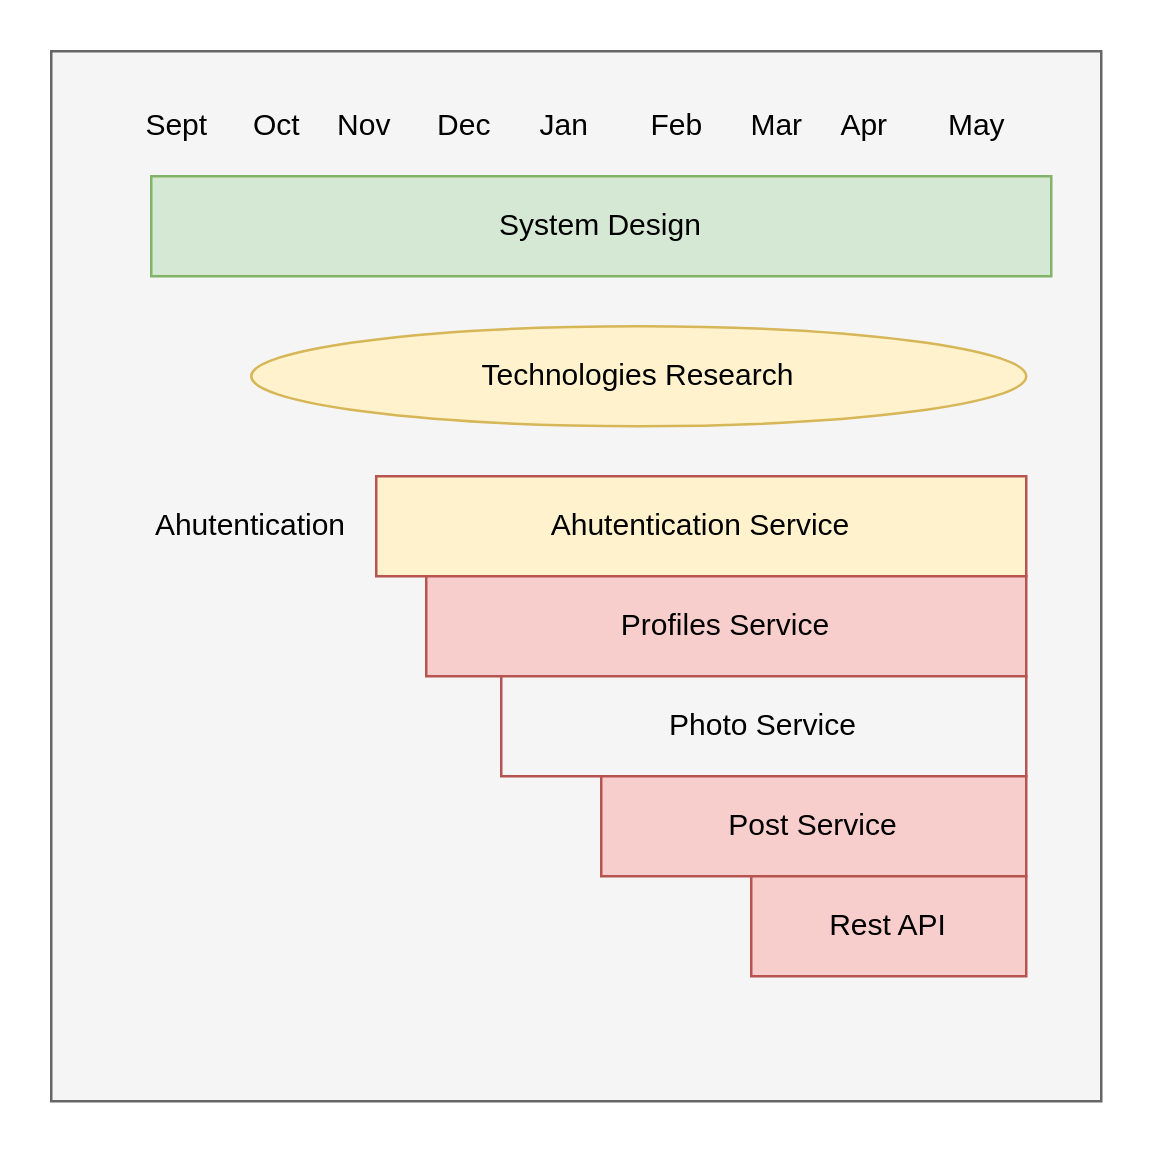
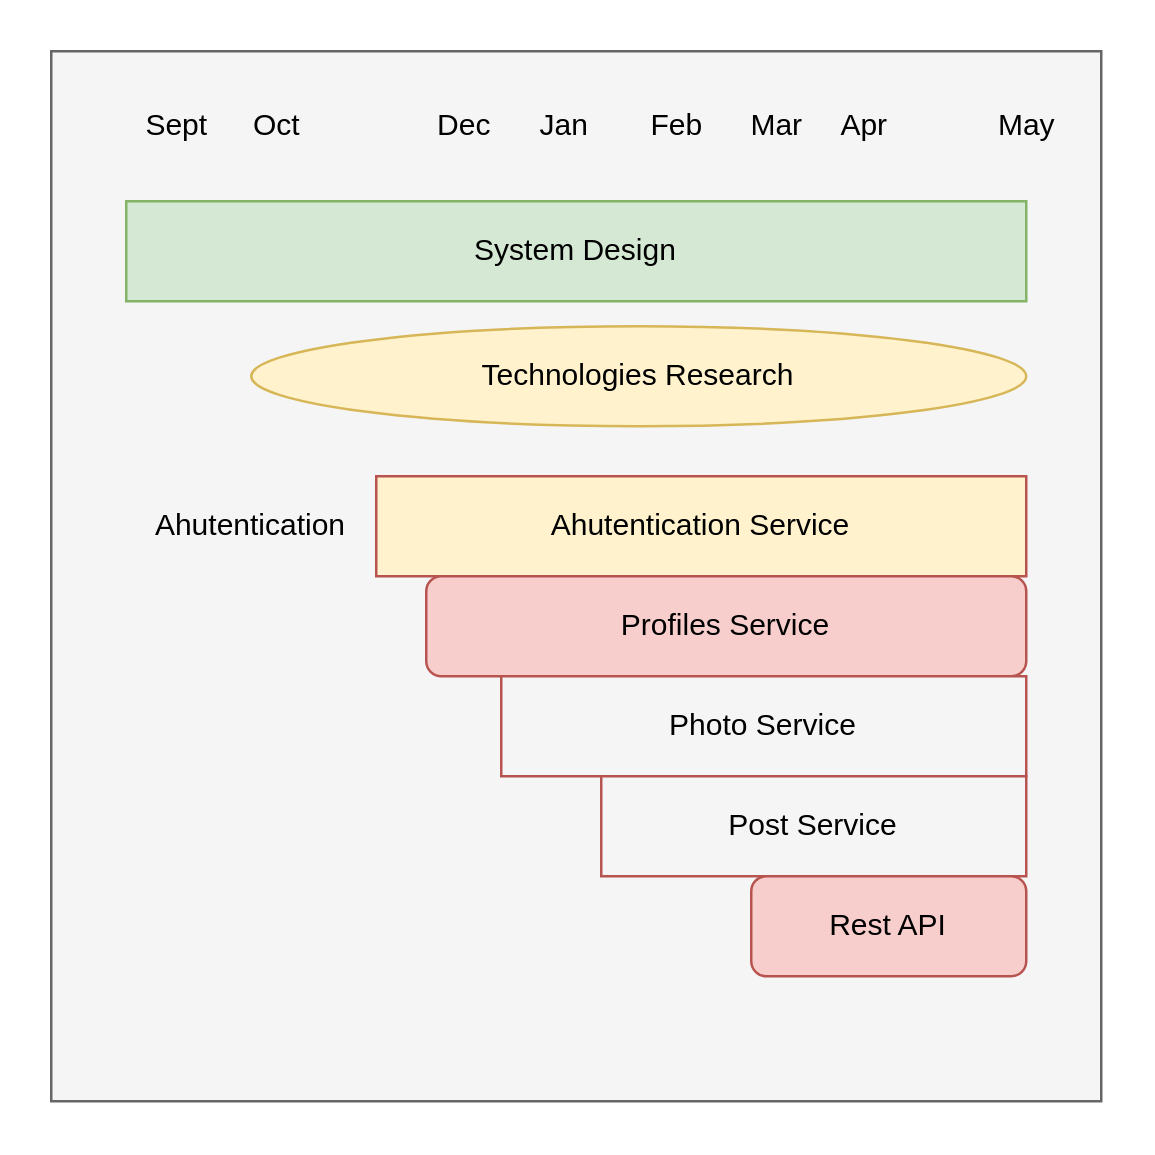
node "Nov": removed
node "May": moved (976, 126) -> (1026, 126)
node "System Design": moved (601, 226) -> (576, 251)
node "Profiles Service": shape rectangle -> rounded rectangle
node "Post Service": fillcolor #f8cecc -> #f5f5f5
node "Rest API": shape rectangle -> rounded rectangle
